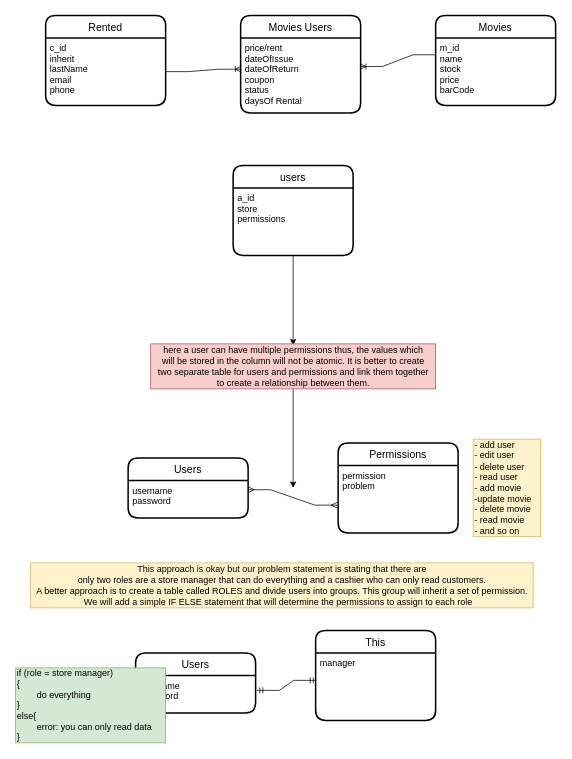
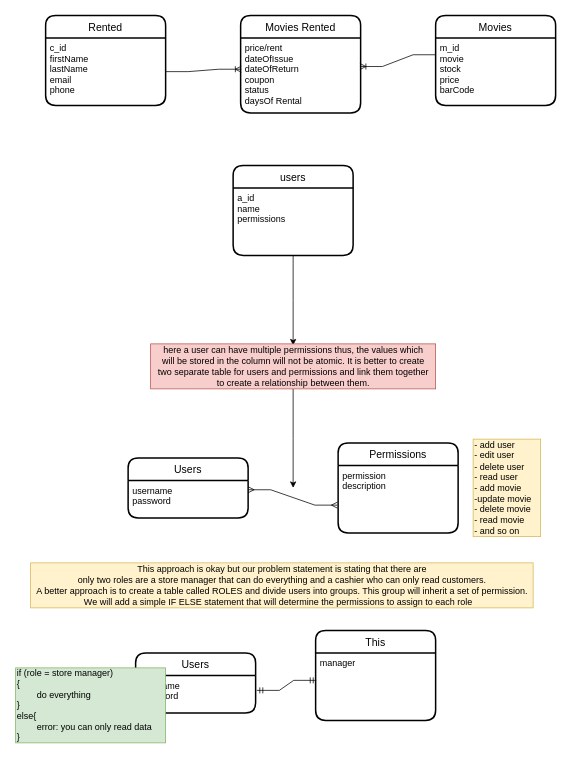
node "Movies Users": label "Movies Users" -> "Movies Rented"
node "c_id inherit lastName email phone": label "c_id inherit lastName email phone" -> "c_id firstName lastName email phone"
node "m_id name stock price barCode": label "m_id name stock price barCode" -> "m_id movie stock price barCode"
node "a_id store permissions": label "a_id store permissions" -> "a_id name permissions"
node "permission problem": label "permission problem" -> "permission description"
